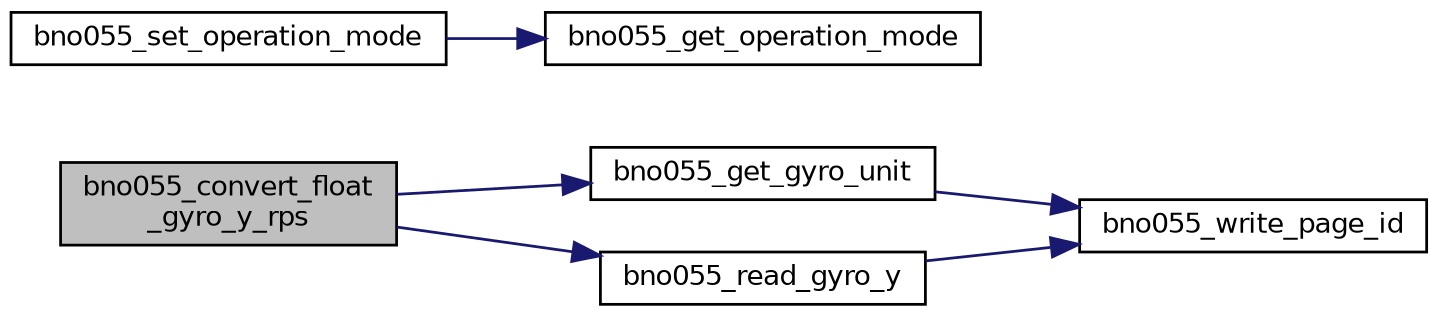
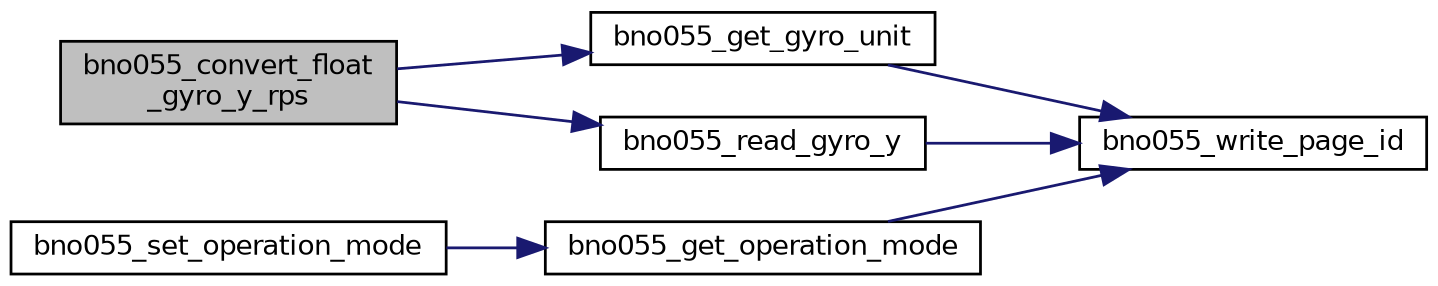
edge "bno055_get_operation_mode" -> "bno055_write_page_id": added
